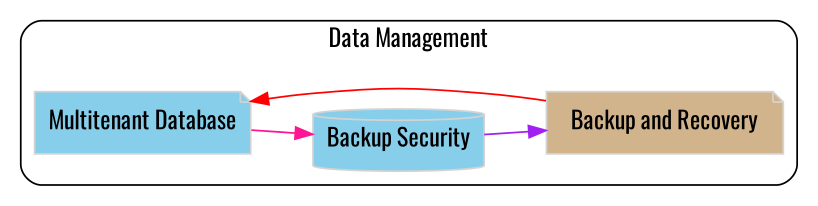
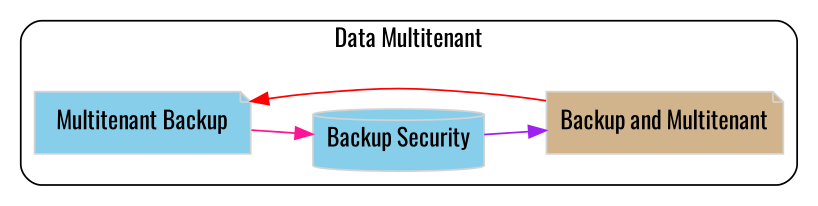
cluster "Data Management": label "Data Management" -> "Data Multitenant"
node "Multitenant Database": label "Multitenant Database" -> "Multitenant Backup"
node "Backup and Recovery": label "Backup and Recovery" -> "Backup and Multitenant"
